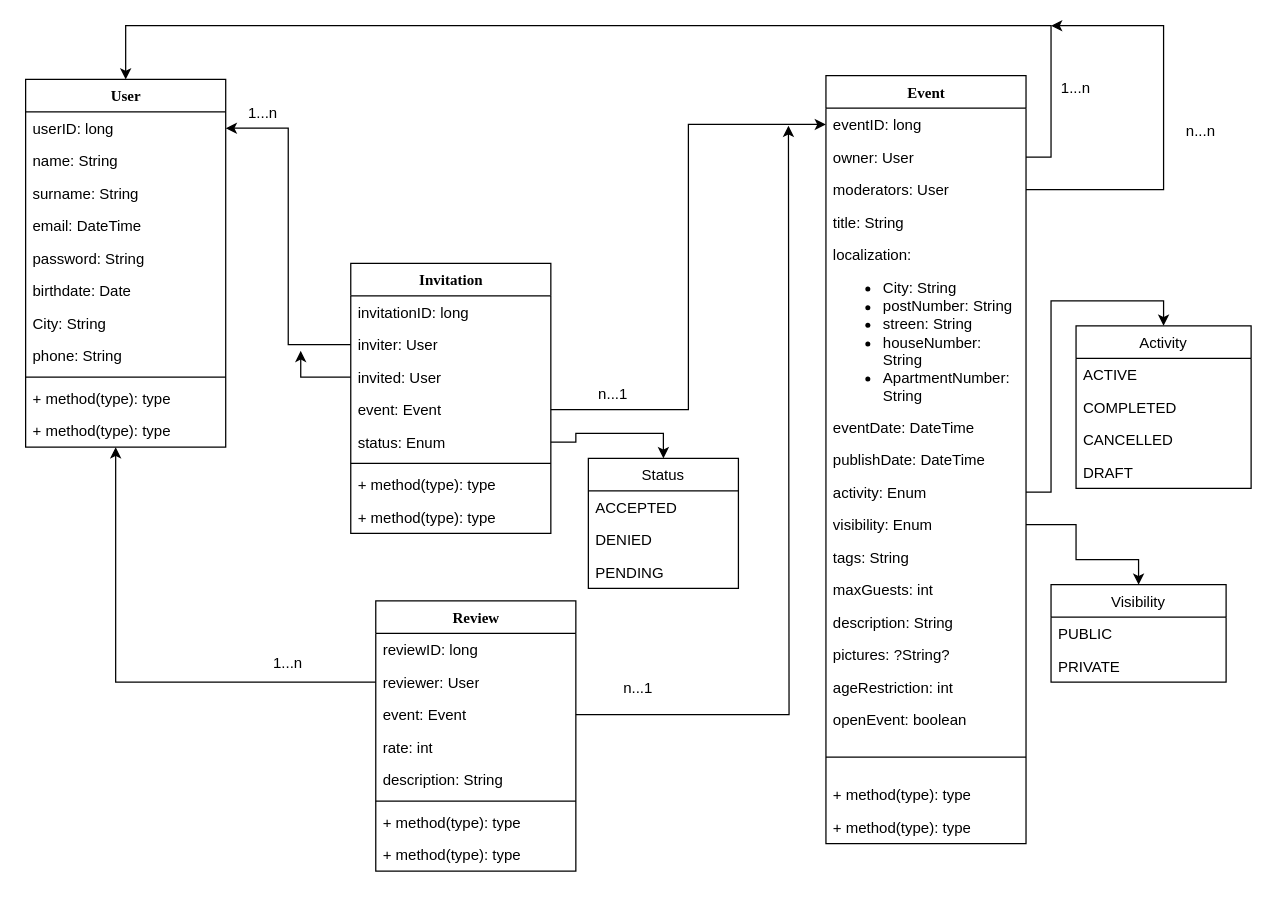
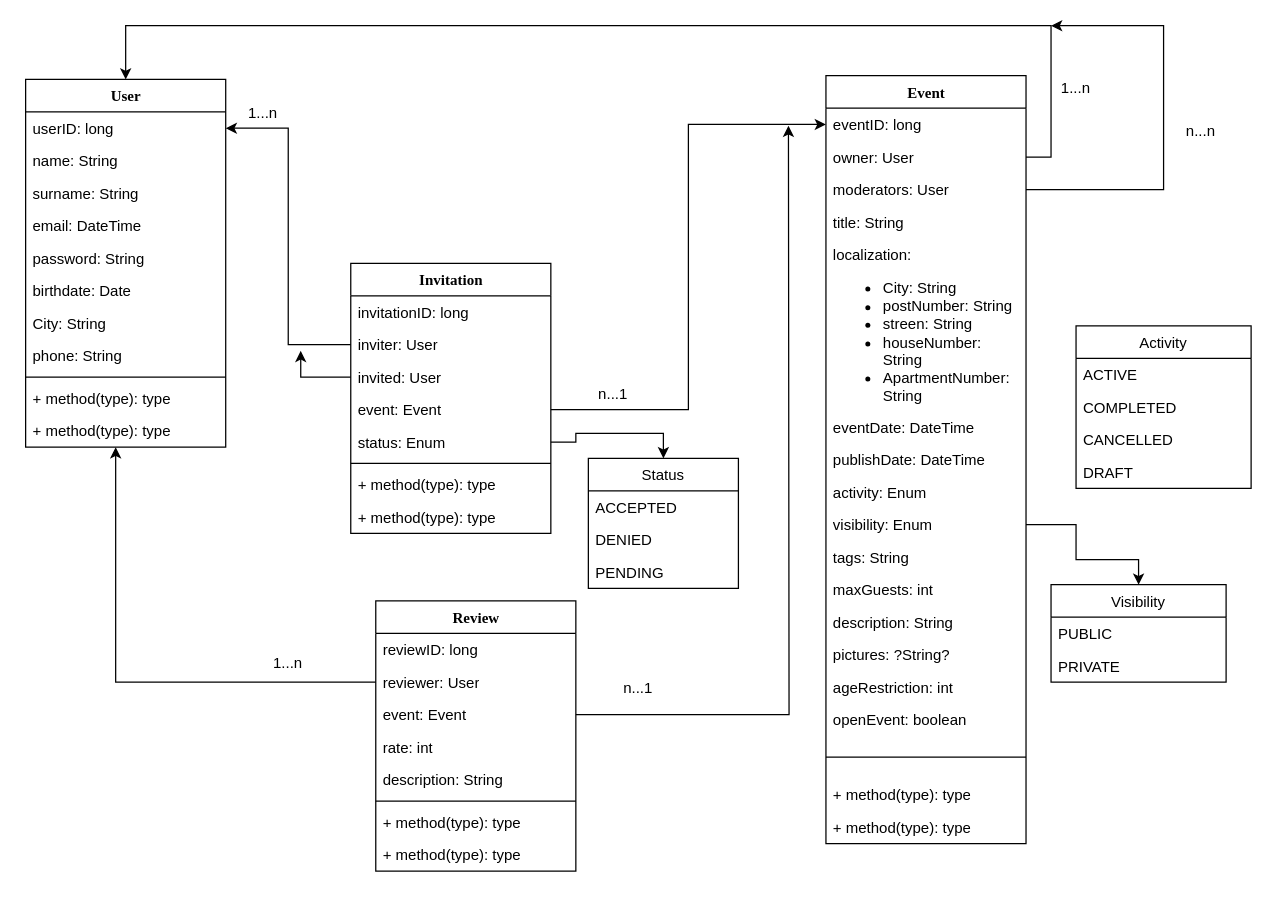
edge "activity: Enum" -> "Activity": removed
